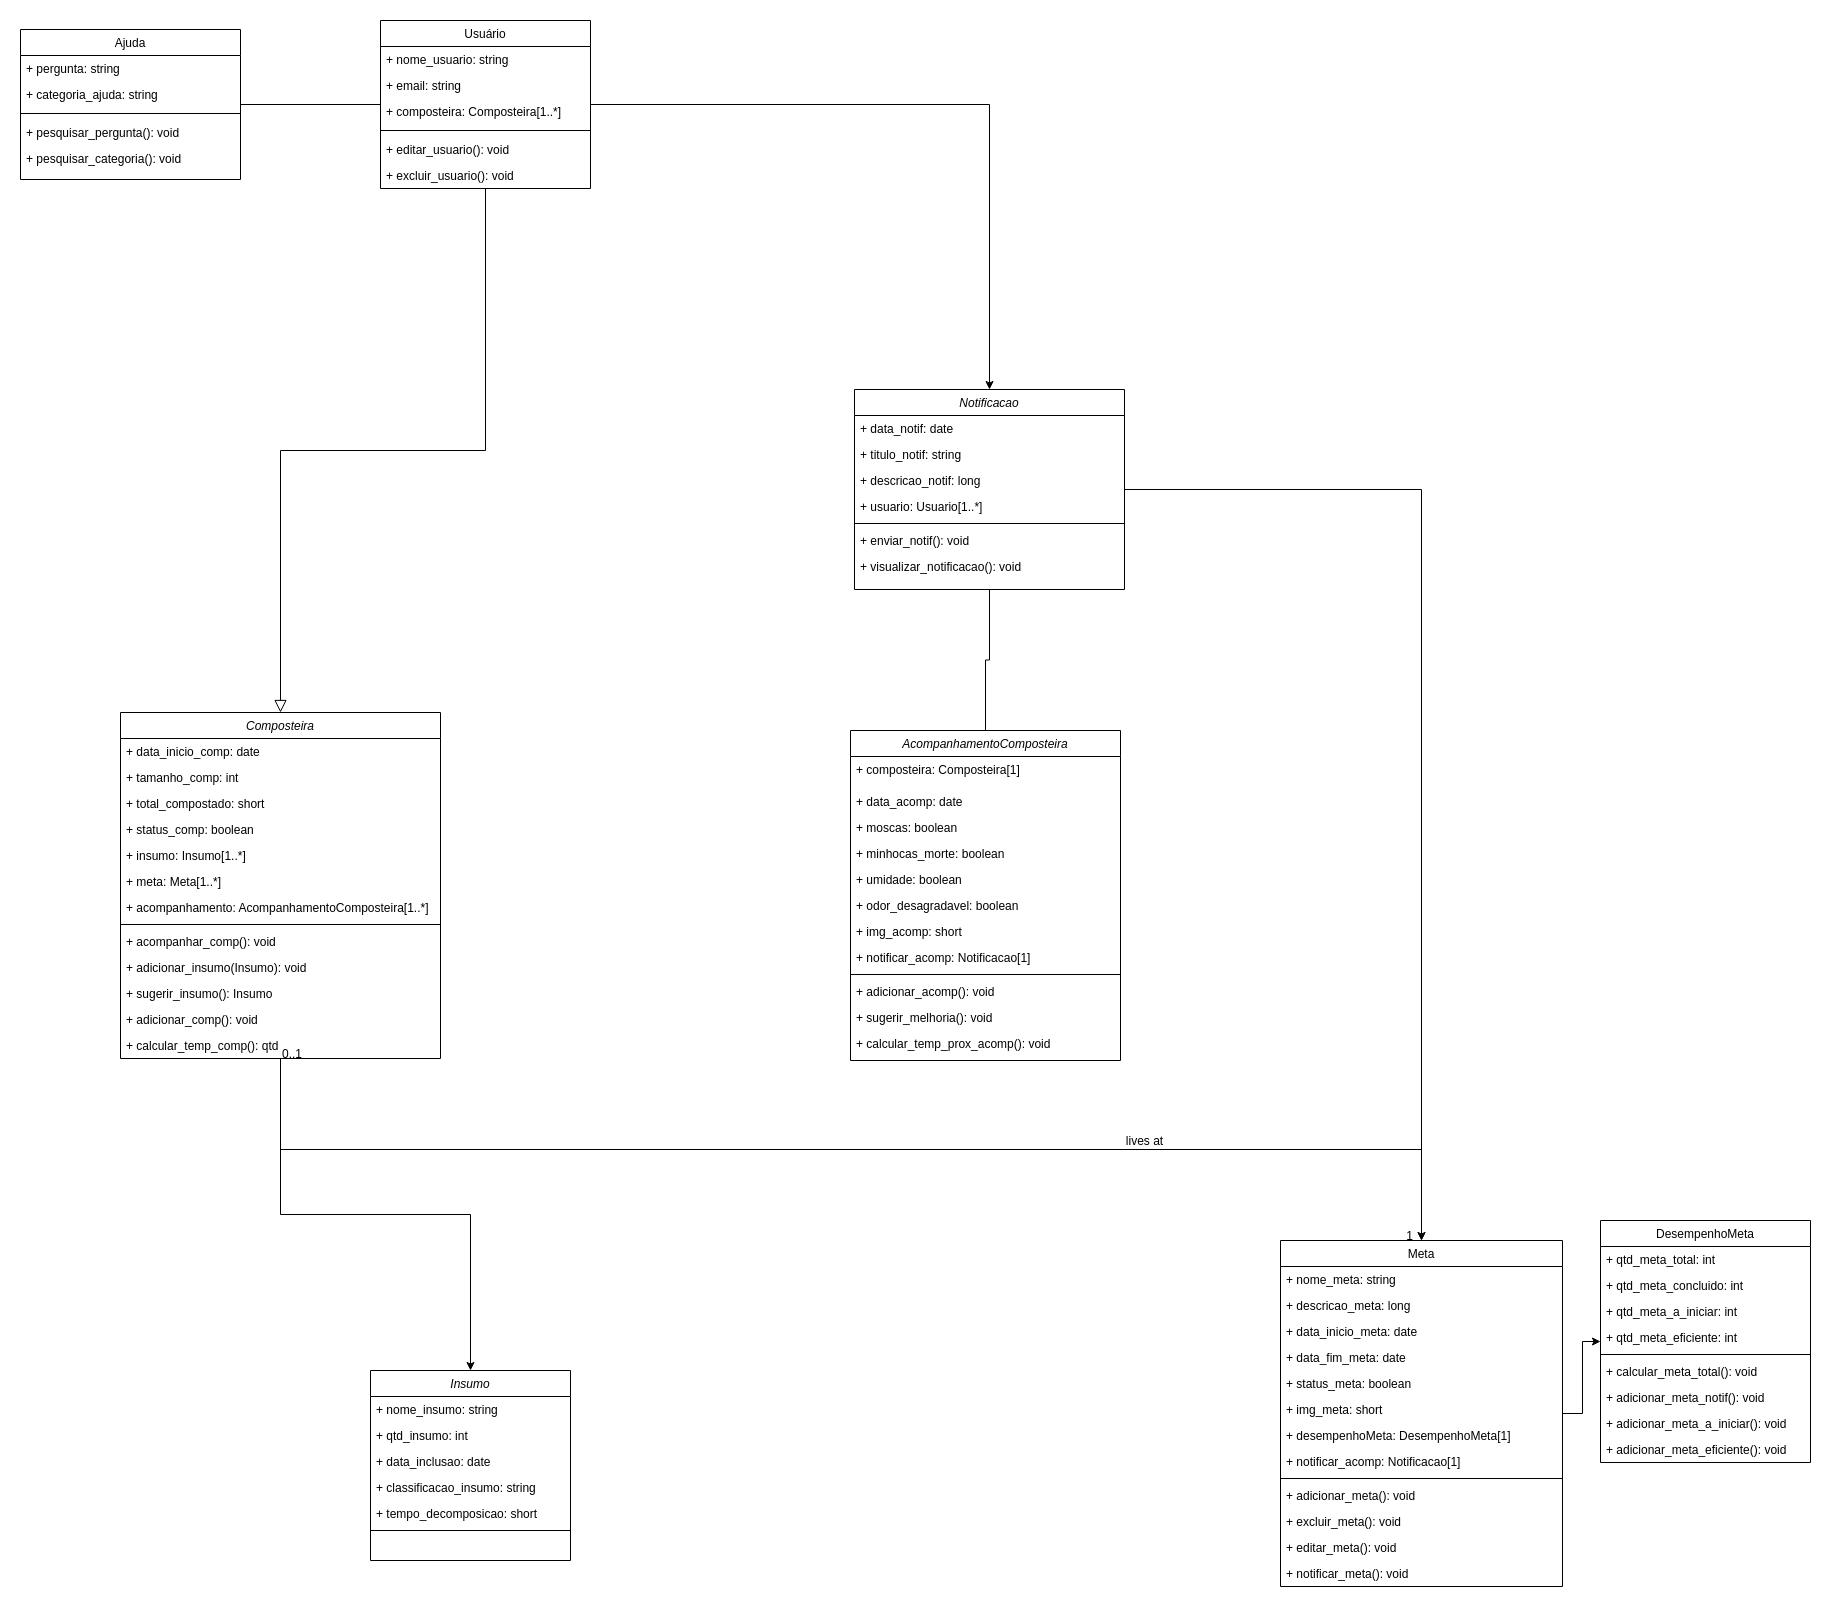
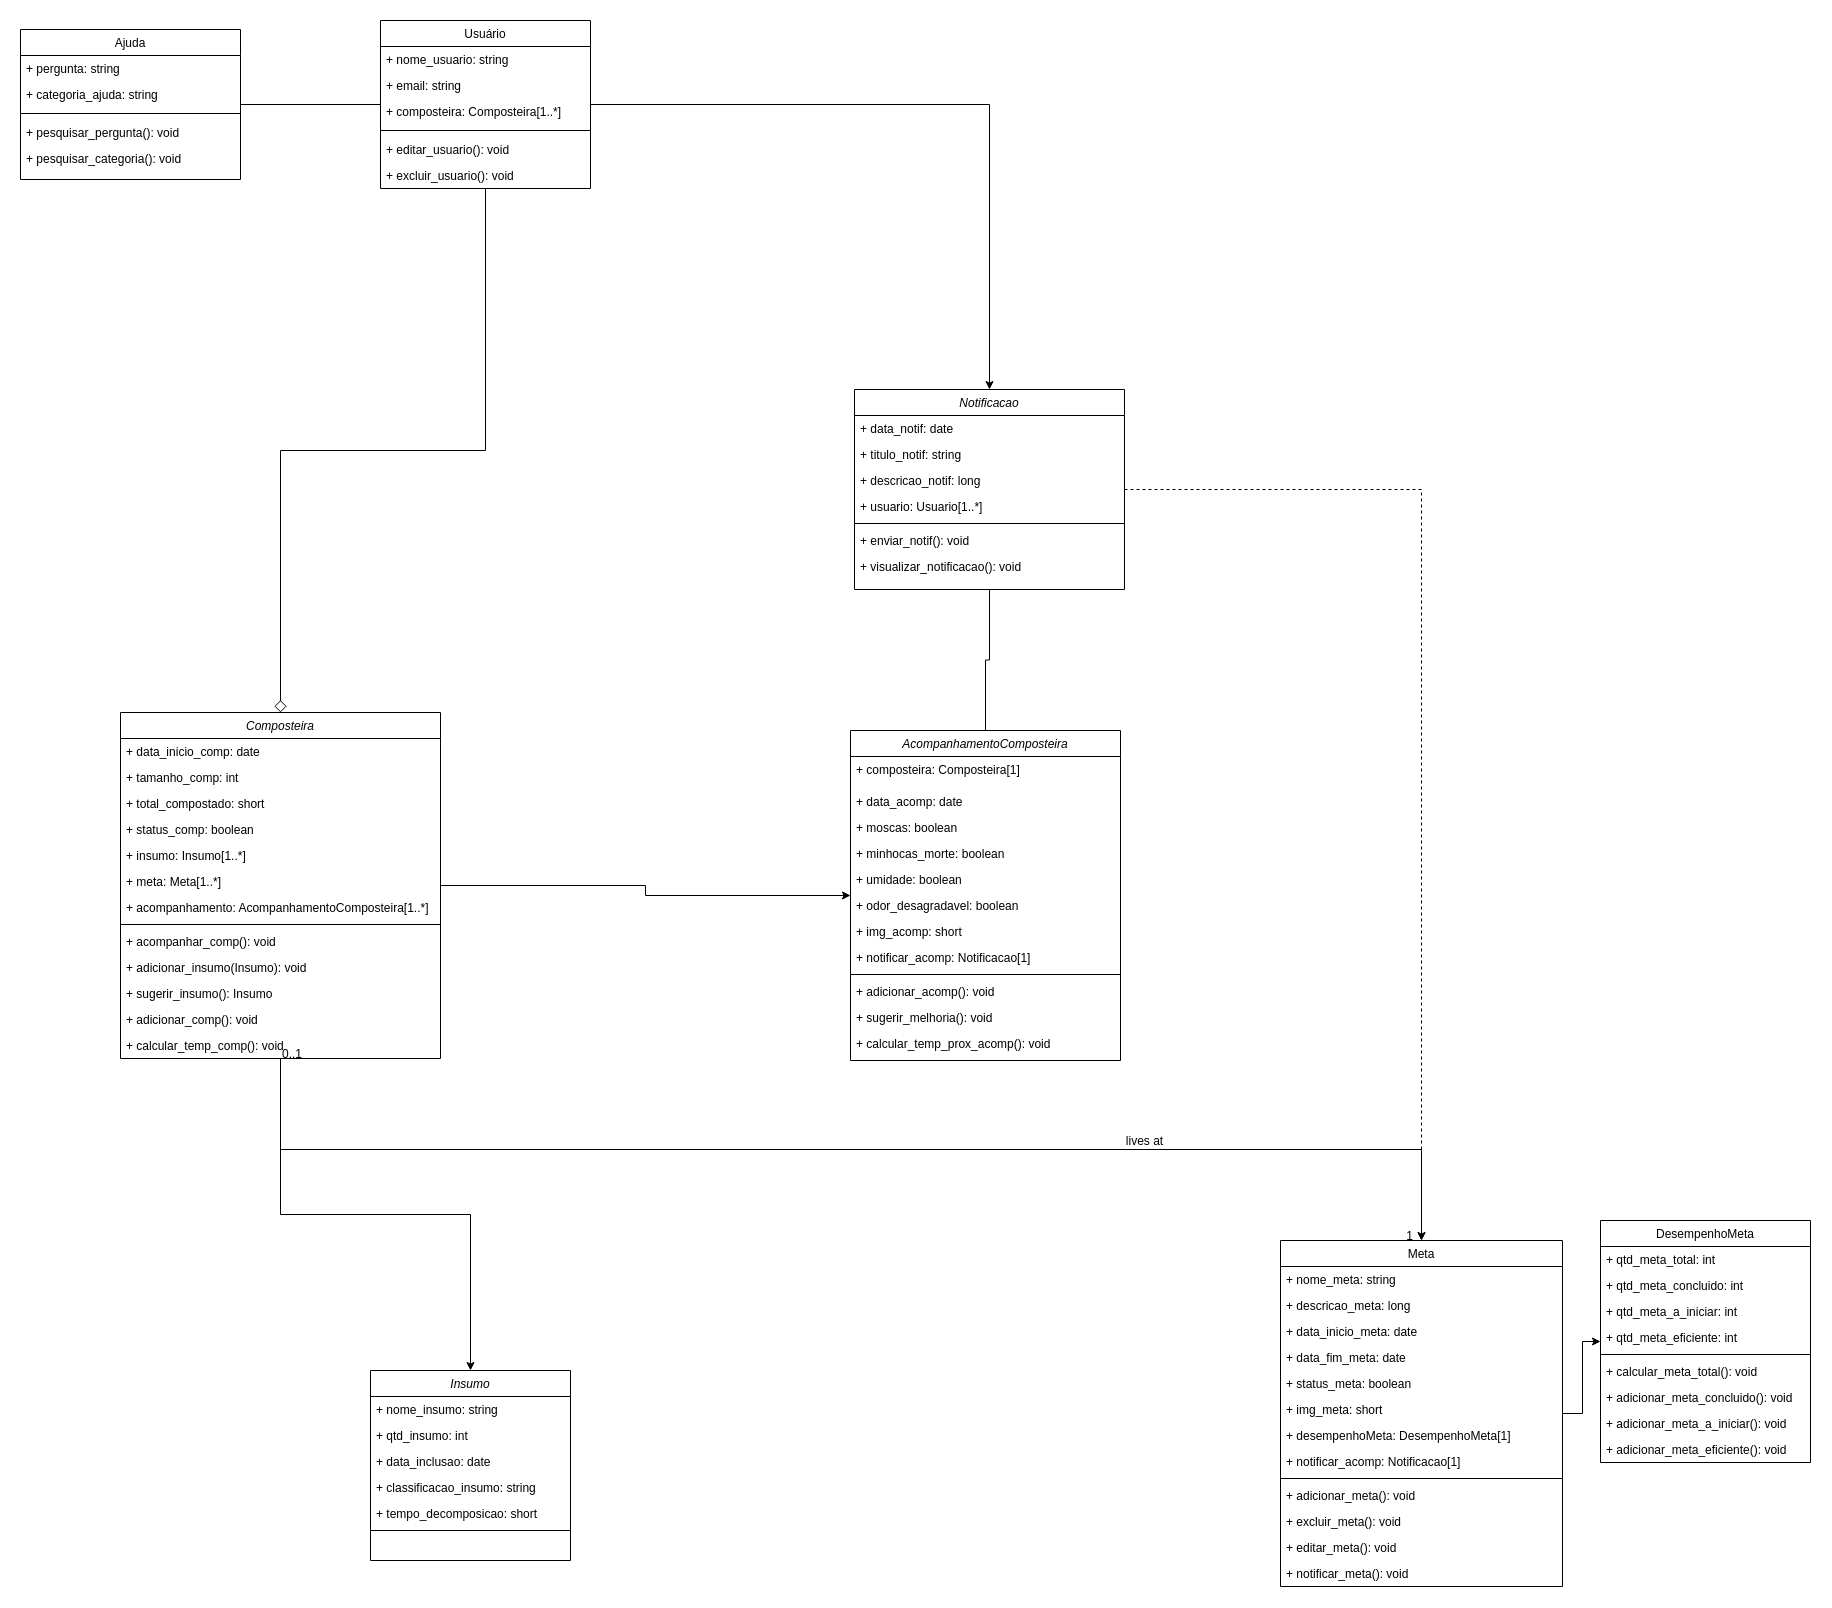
edge "Notificacao" -> "Meta": style solid -> dashed
edge "Usuário" -> "Composteira": arrowhead block -> diamond
edge "Composteira" -> "AcompanhamentoComposteira": added
node "+ calcular_temp_comp(): qtd": label "+ calcular_temp_comp(): qtd" -> "+ calcular_temp_comp(): void"
node "+ adicionar_meta_notif(): void": label "+ adicionar_meta_notif(): void" -> "+ adicionar_meta_concluido(): void"
